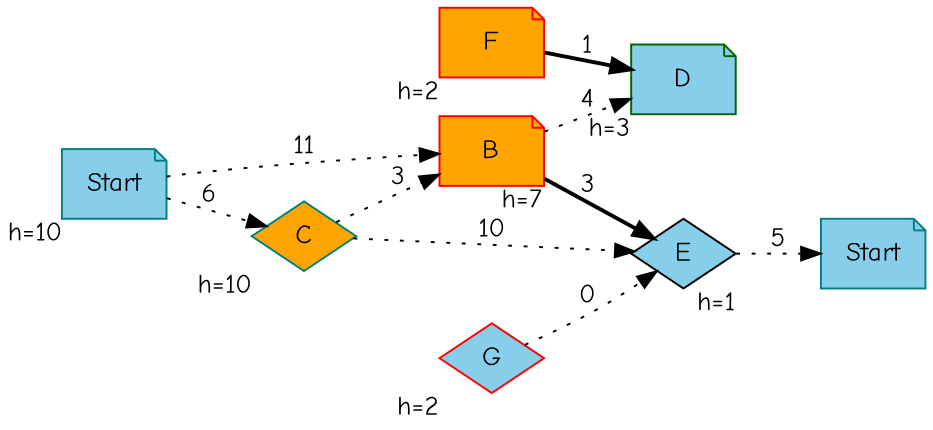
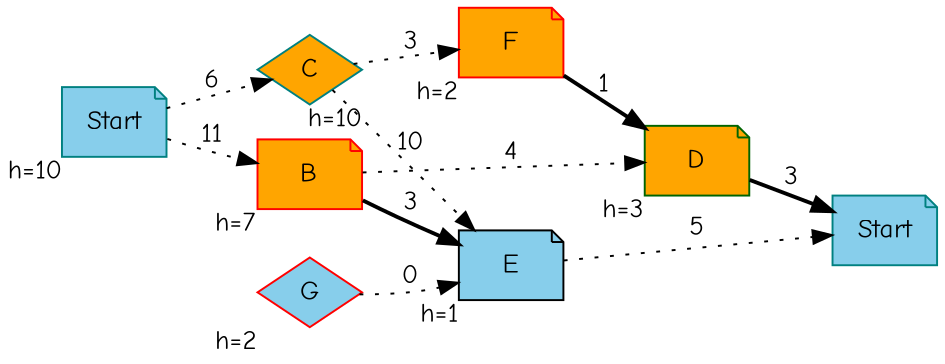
node "D h=3": fillcolor skyblue -> orange
edge "D h=3" -> "Start": added, label "3"
edge "C h=10" -> "B h=7": now "C h=10" -> "F h=2"
node "E h=1": shape diamond -> note
